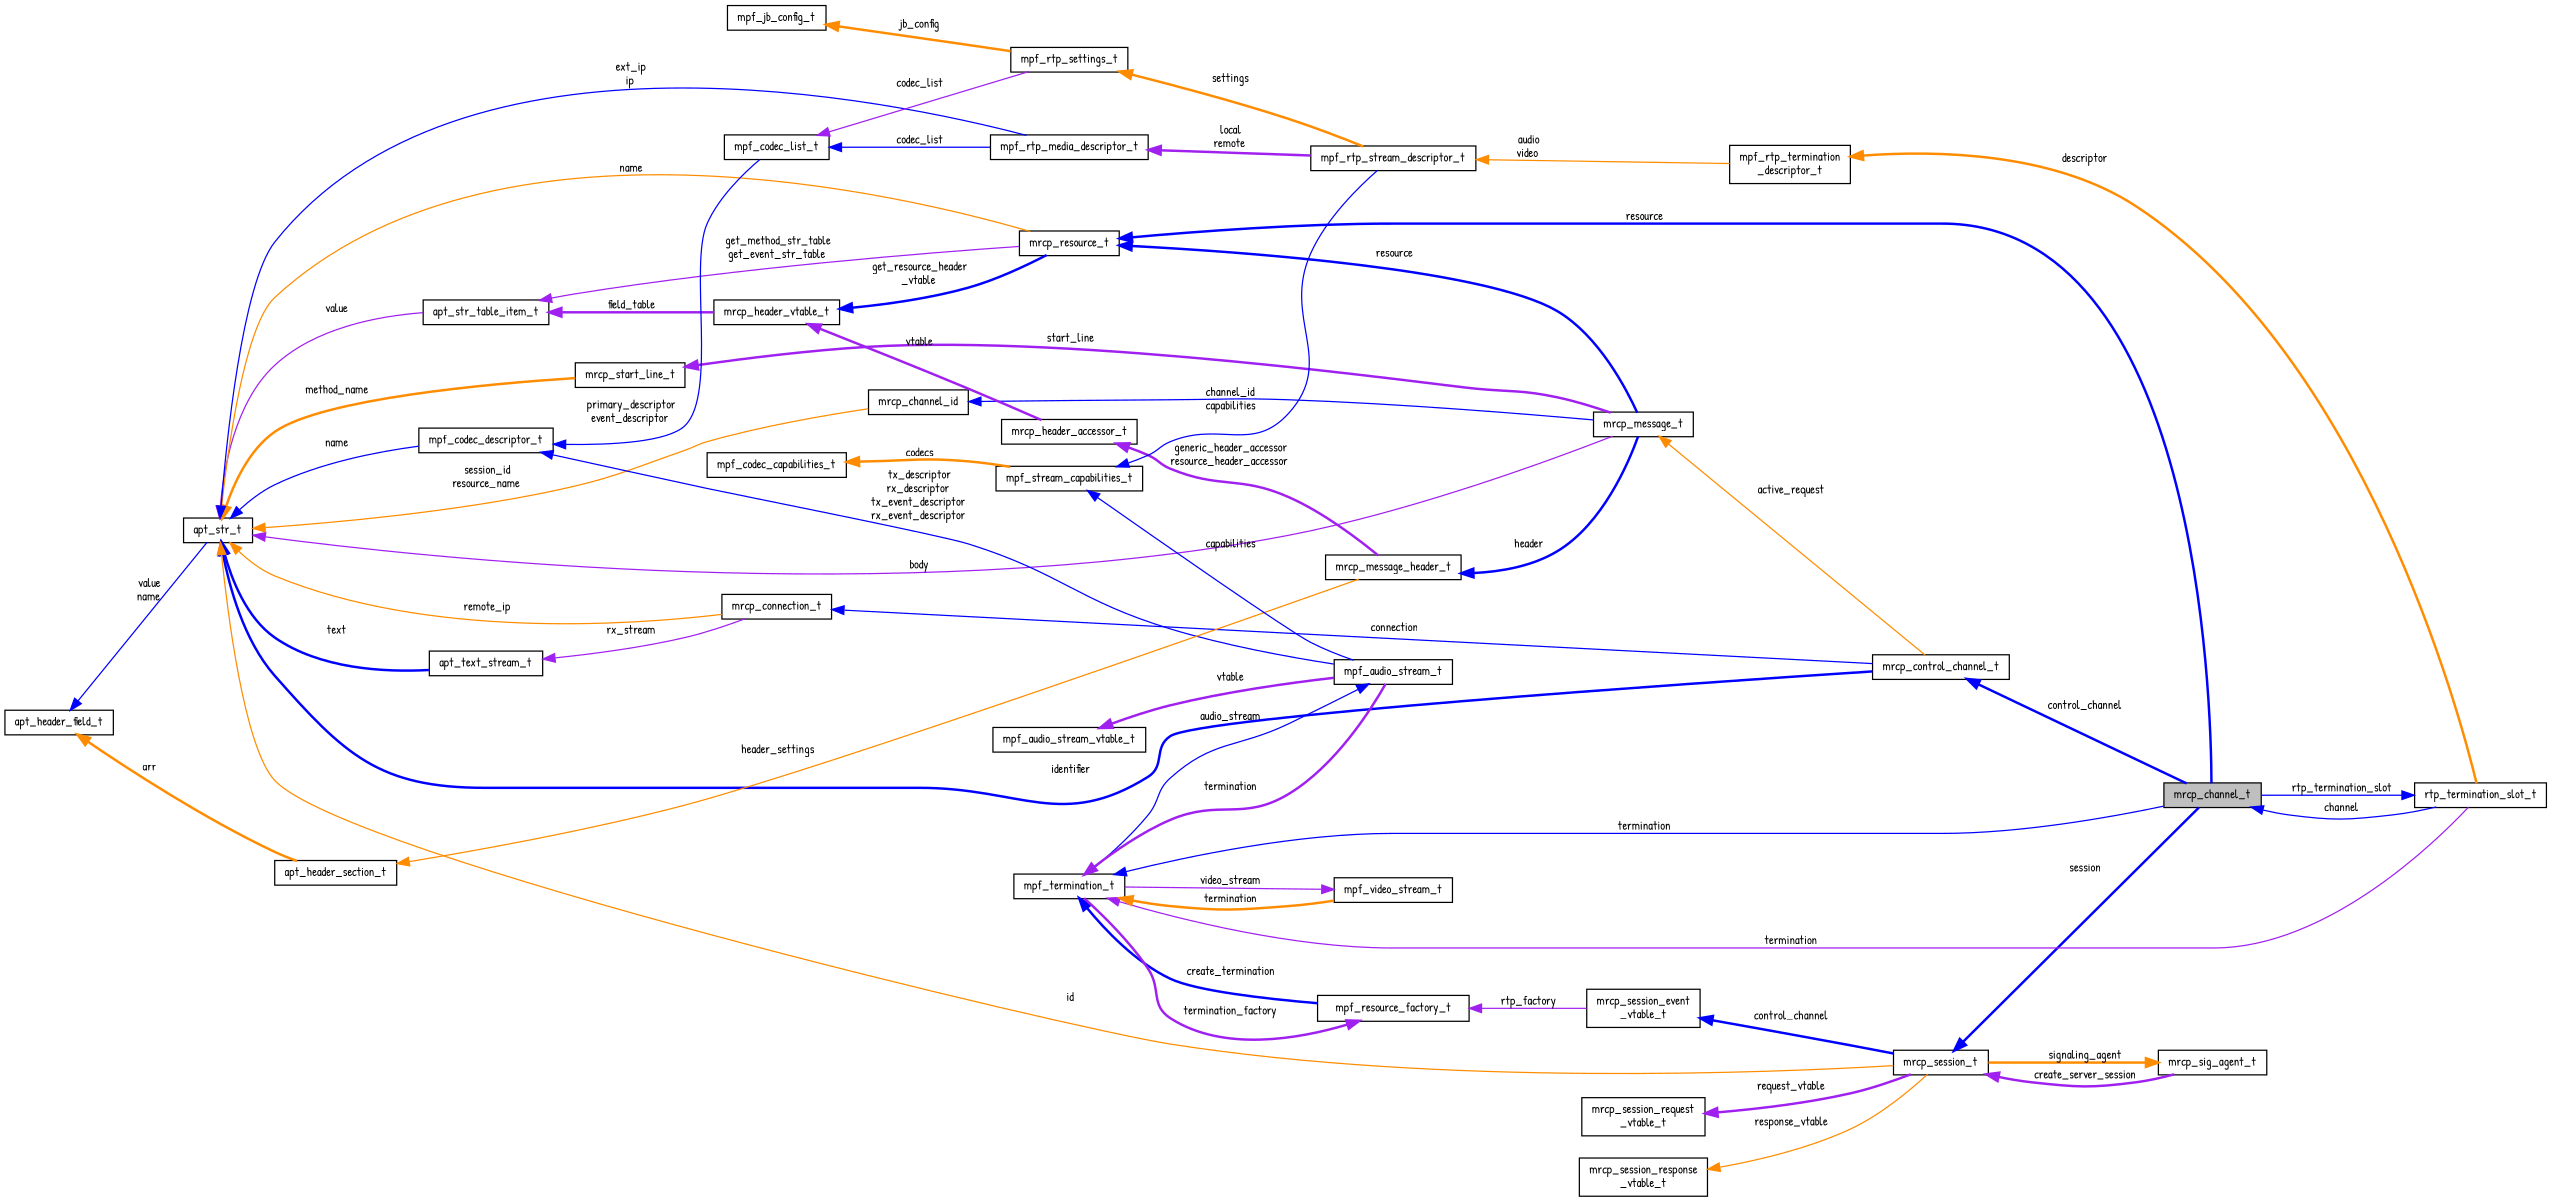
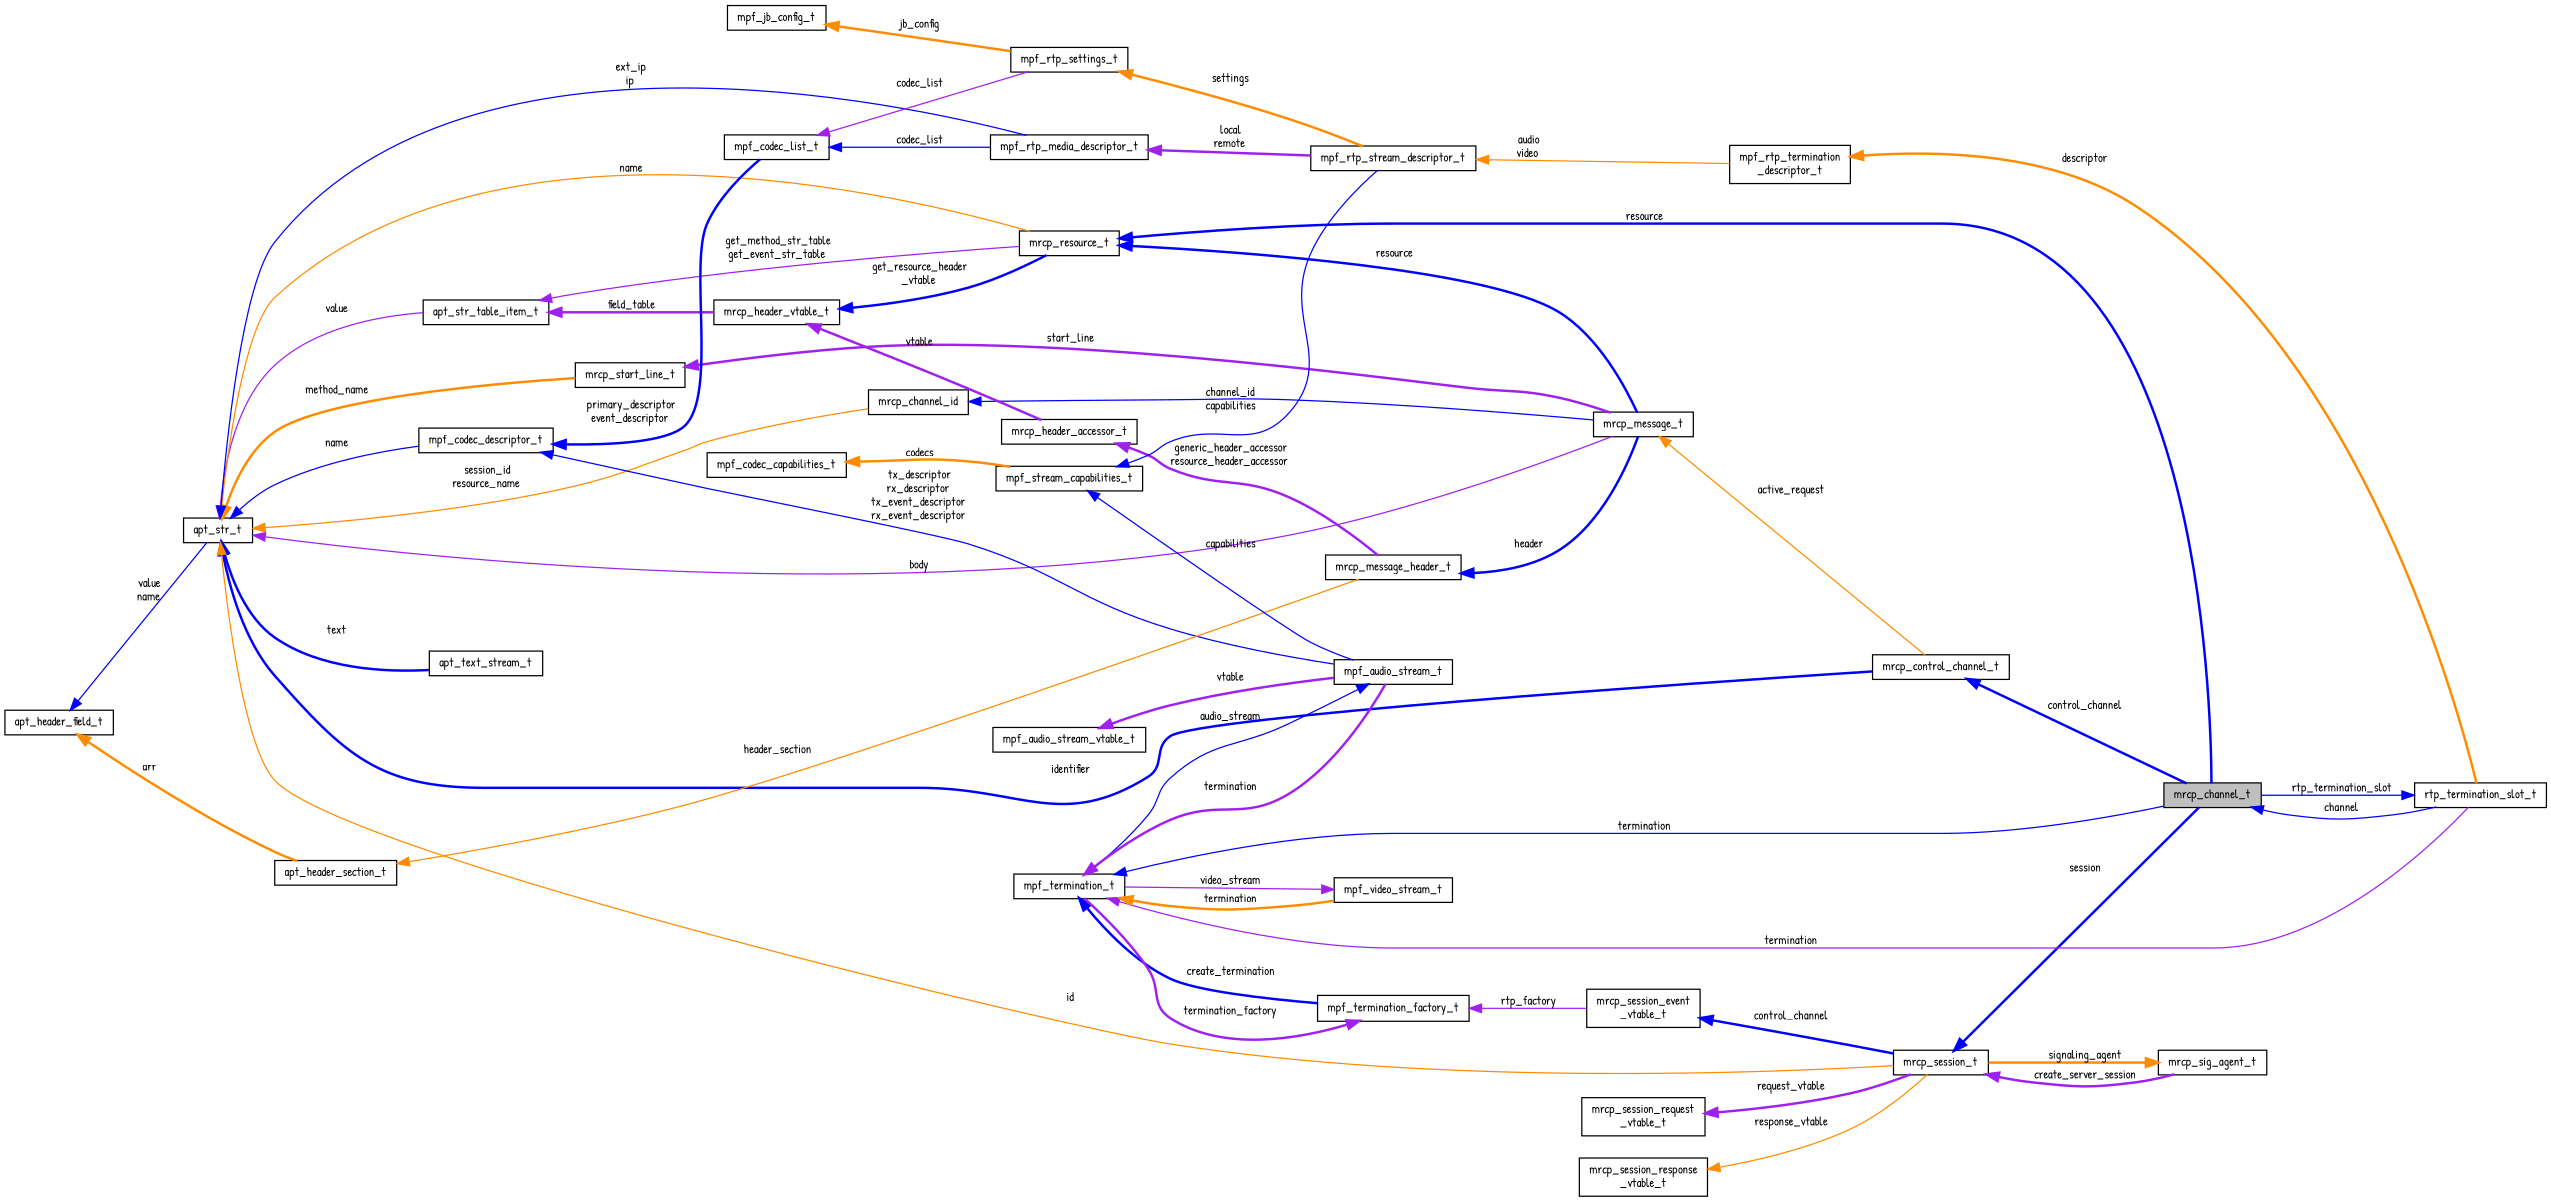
edge "mpf_codec_list_t" -> "mpf_codec_descriptor_t": style solid -> bold
node "mrcp_connection_t": removed
edge "mrcp_message_header_t" -> "apt_header_section_t": label " header_settings" -> " header_section"
node "mpf_resource_factory_t": label "mpf_resource_factory_t" -> "mpf_termination_factory_t"
